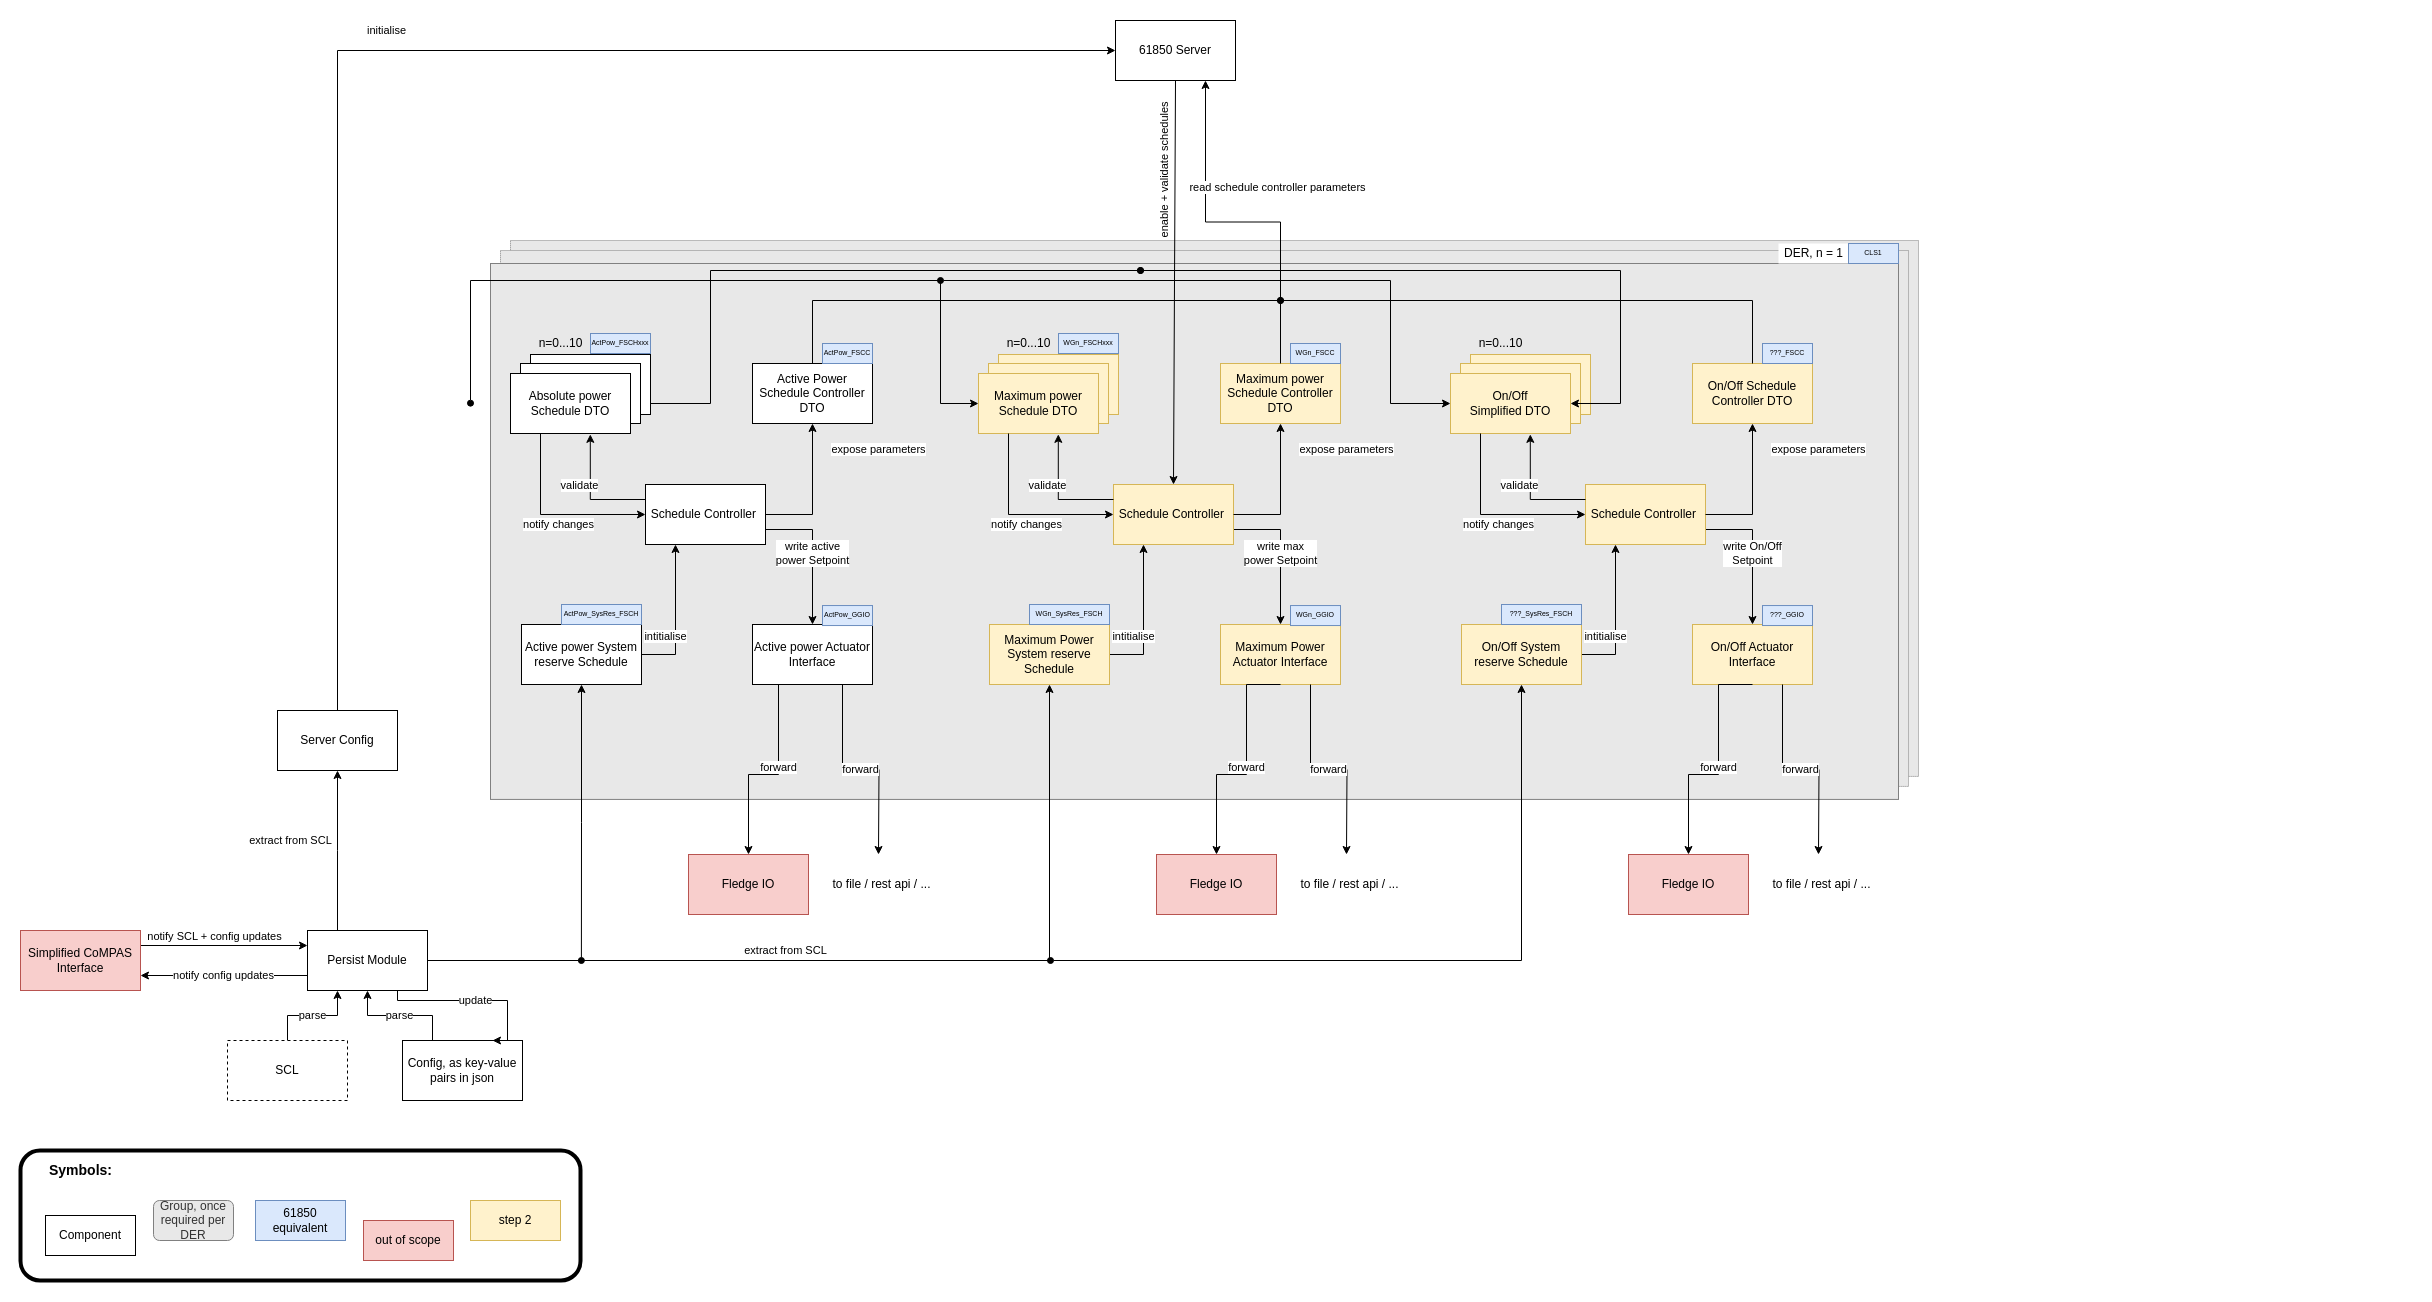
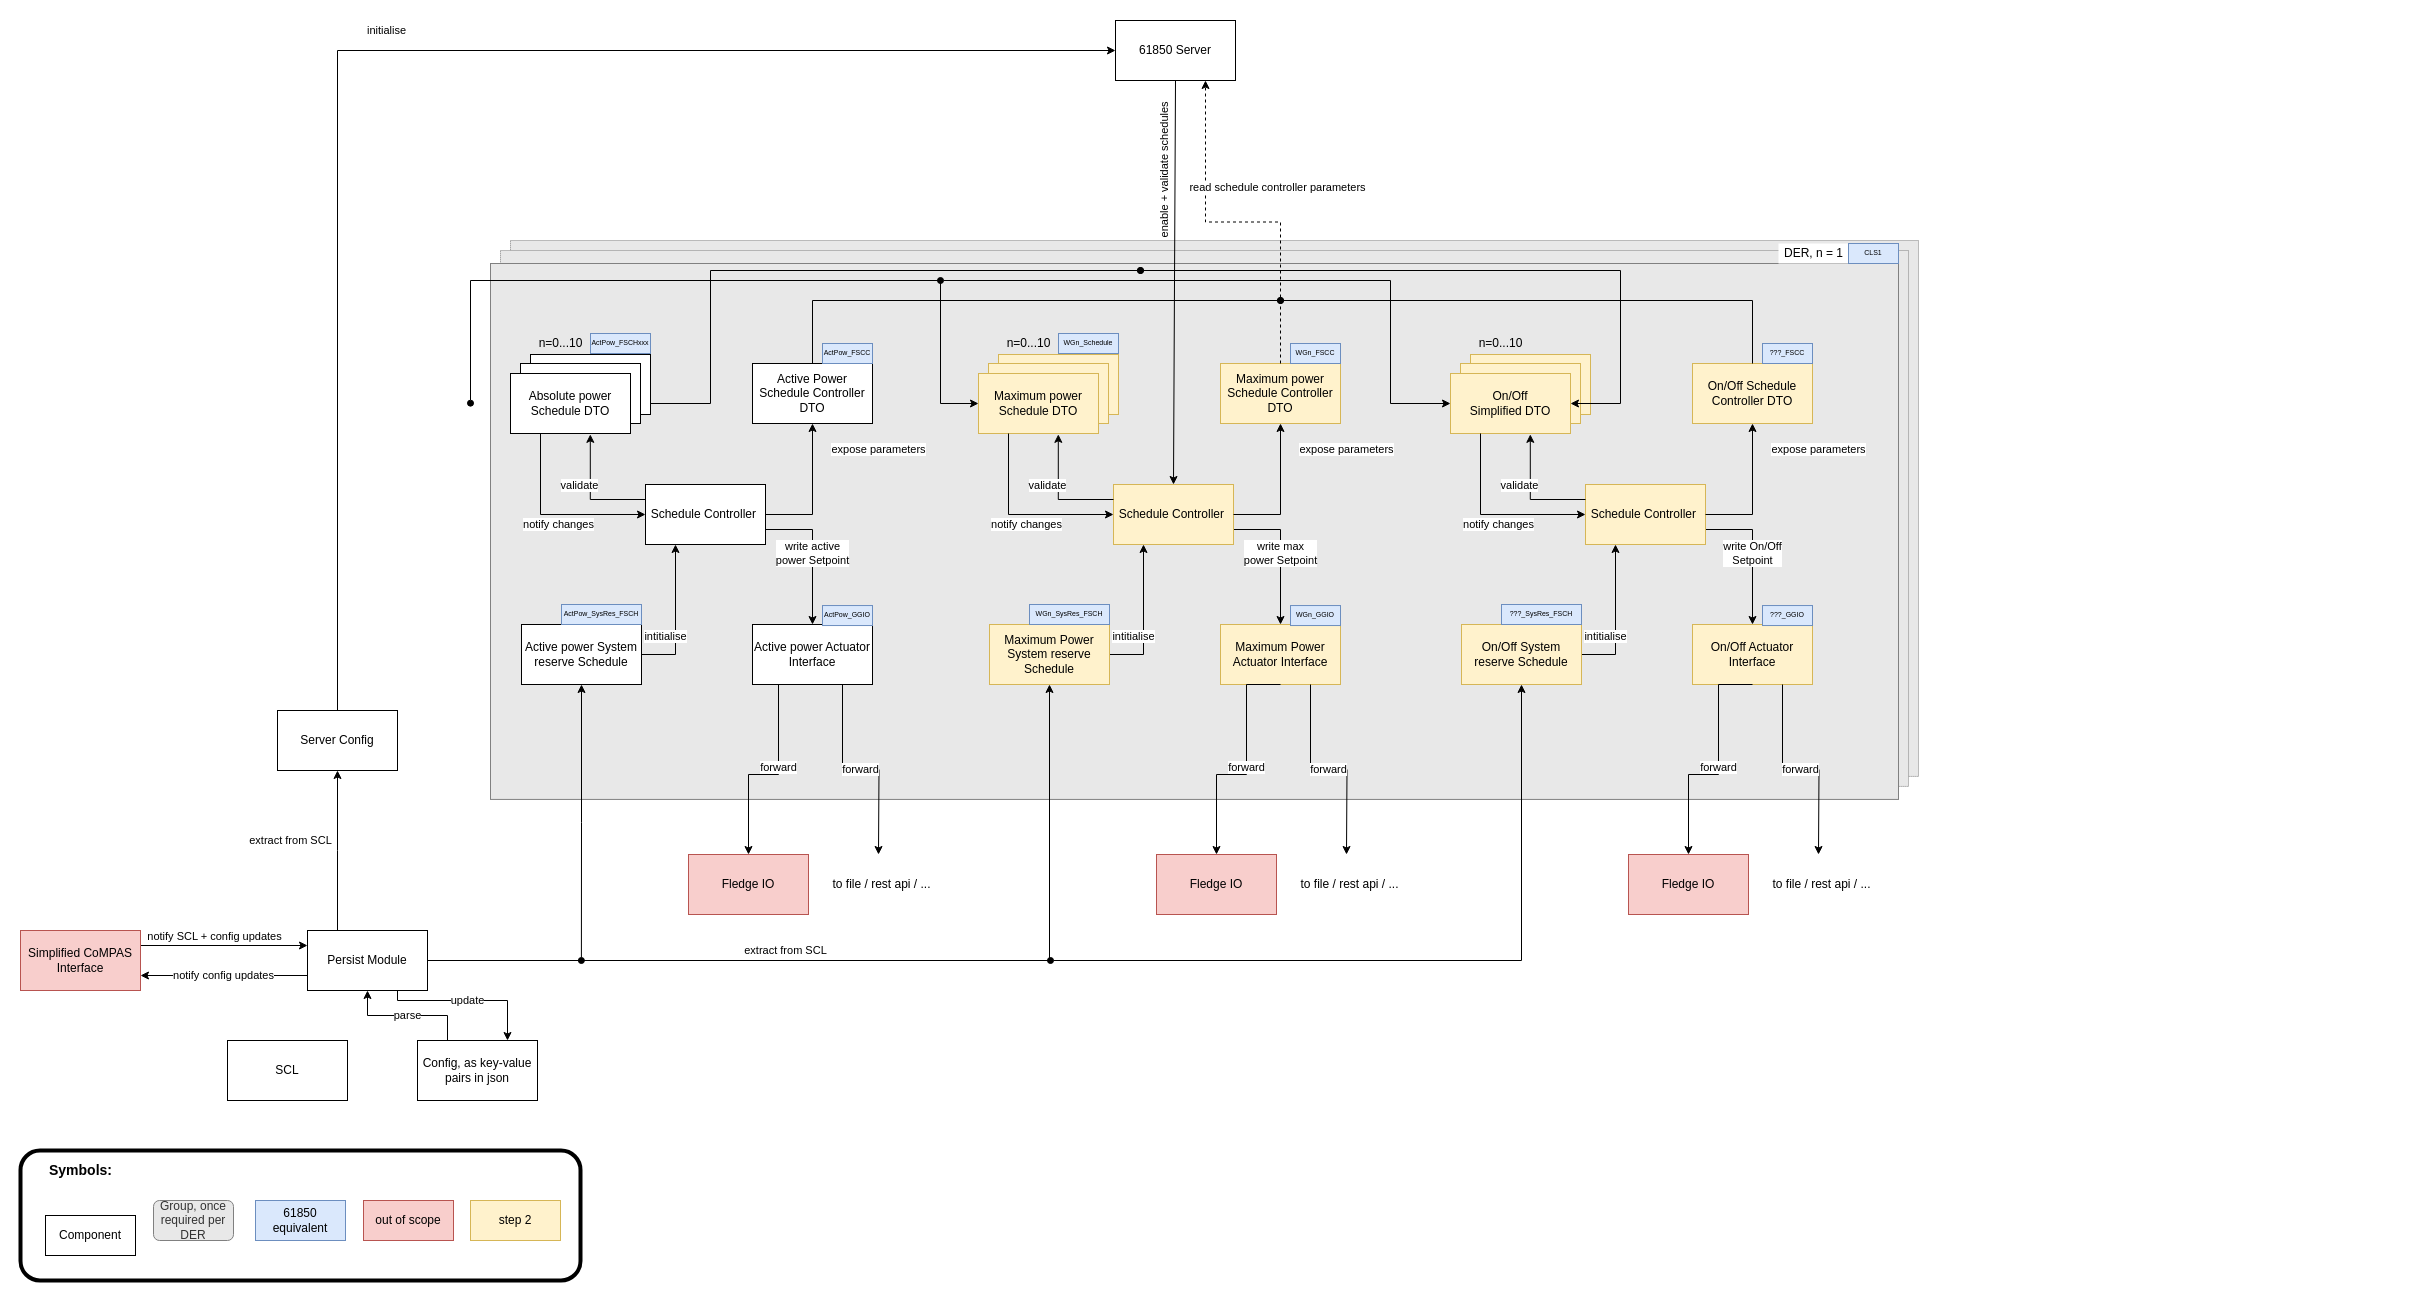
edge "Maximum power Schedule Controller DTO" -> "61850 Server": style solid -> dashed
node "WGn_FSCHxxx": label "WGn_FSCHxxx" -> "WGn_Schedule"
edge "SCL" -> "Persist Module": removed, label "parse"
node "SCL": style dashed -> solid
node "Config, as key-value pairs in json": moved (463, 1071) -> (478, 1071)
node "out of scope": moved (409, 1241) -> (409, 1221)
